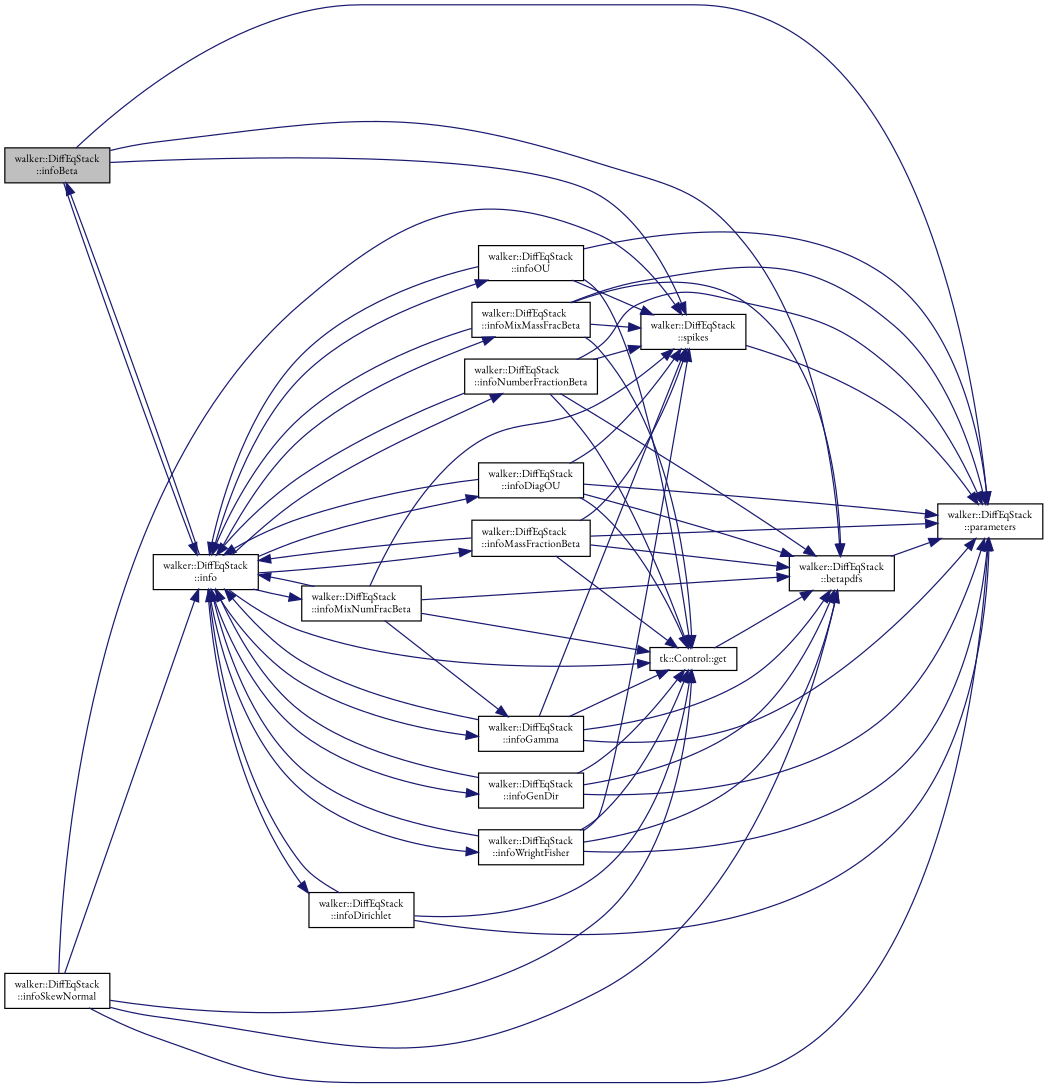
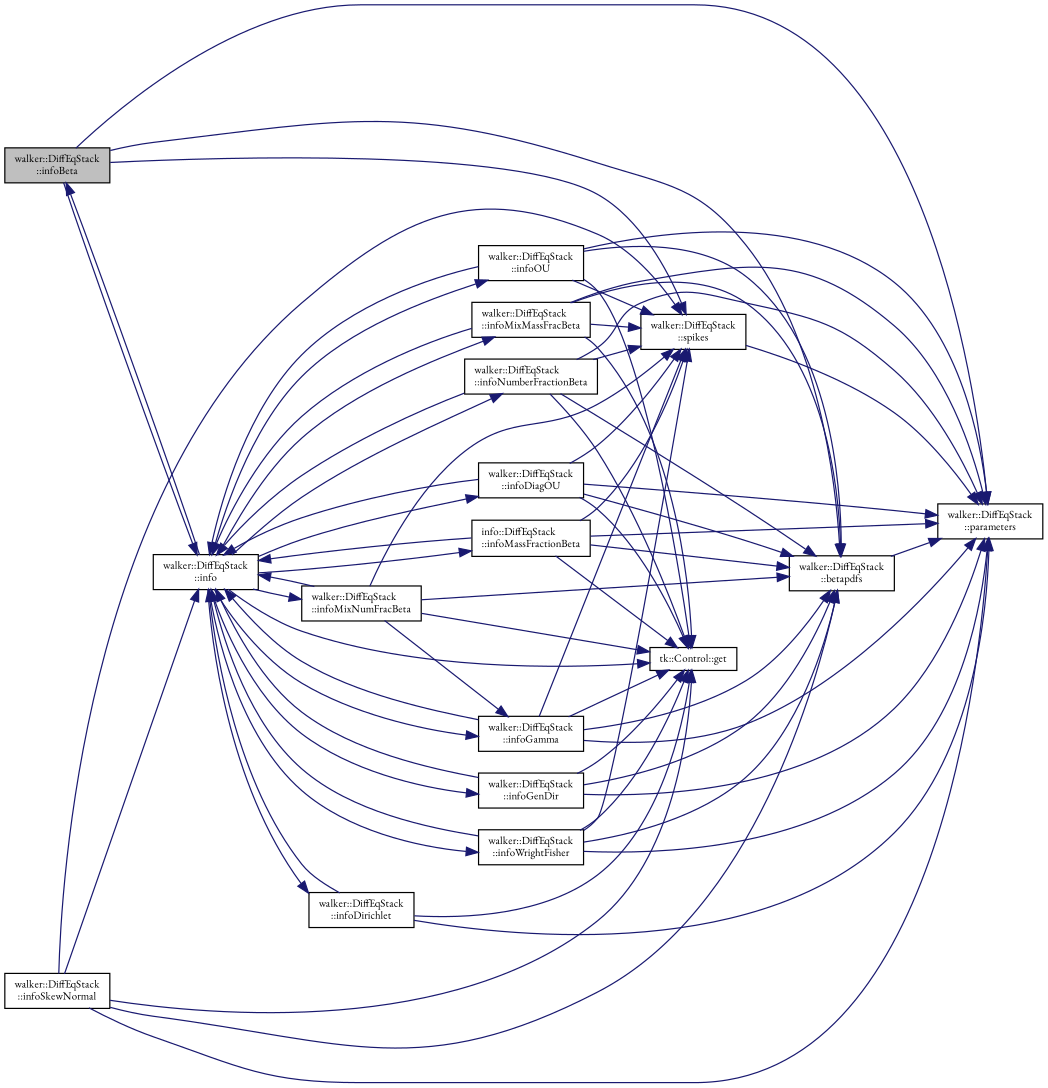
node "walker::DiffEqStack ::infoMassFractionBeta": label "walker::DiffEqStack ::infoMassFractionBeta" -> "info::DiffEqStack ::infoMassFractionBeta"
edge "tk::Control::get" -> "walker::DiffEqStack ::betapdfs": now "walker::DiffEqStack ::infoOU" -> "walker::DiffEqStack ::betapdfs"
